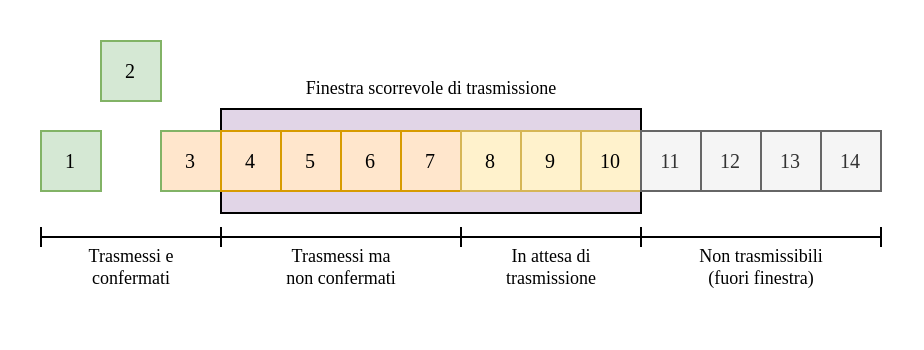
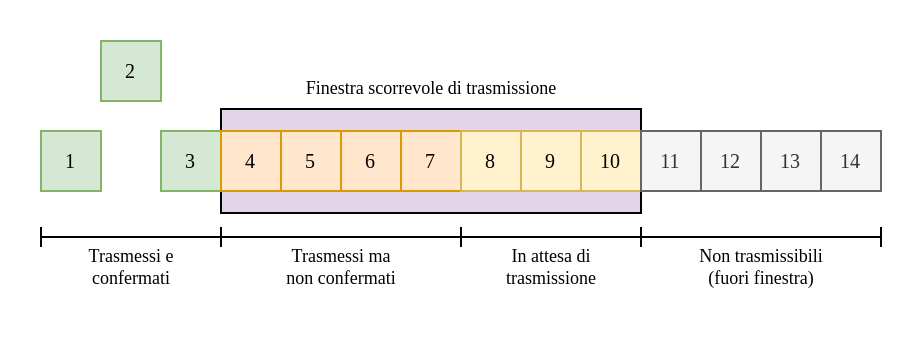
node "3": fillcolor #ffe6cc -> #d5e8d4
